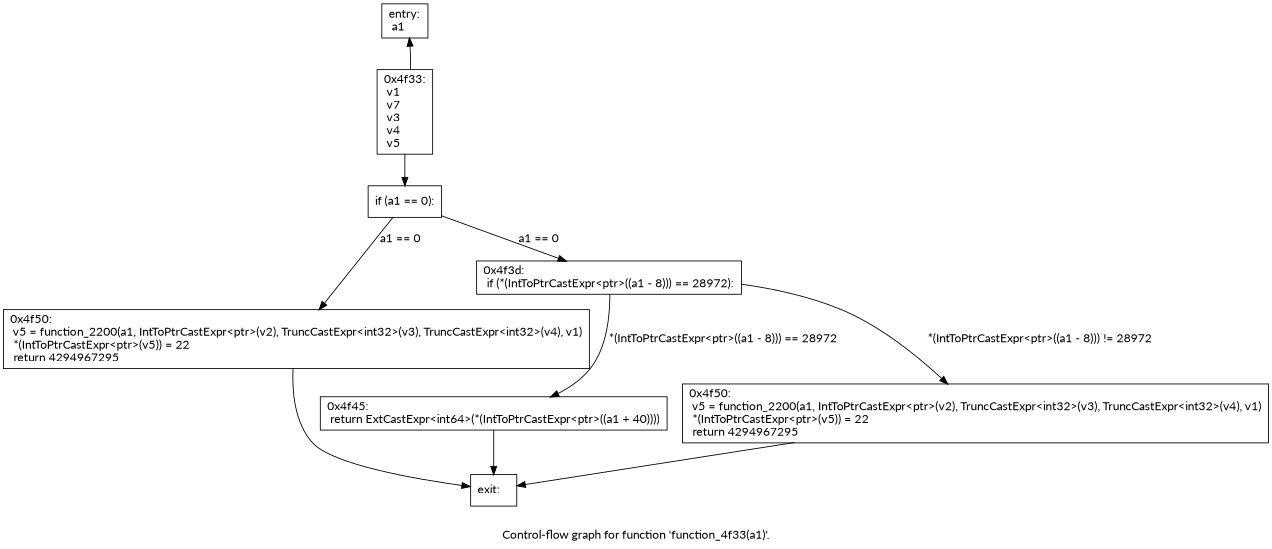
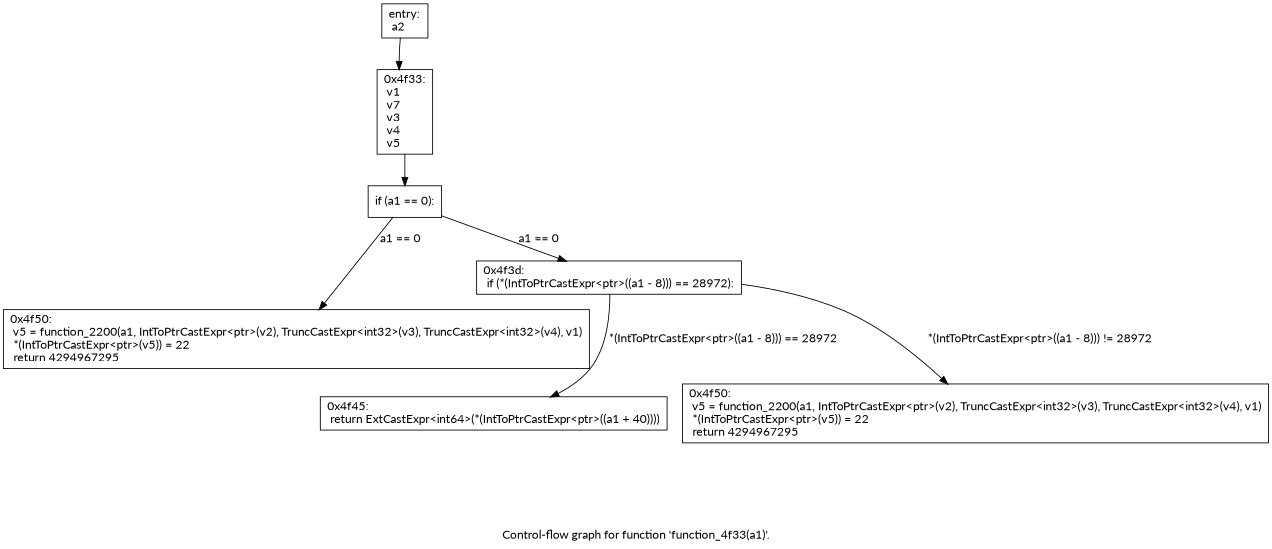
node "entry:": text "a1" -> "a2"
edge "0x4f33:" -> "entry:": reversed
node "exit:": removed
